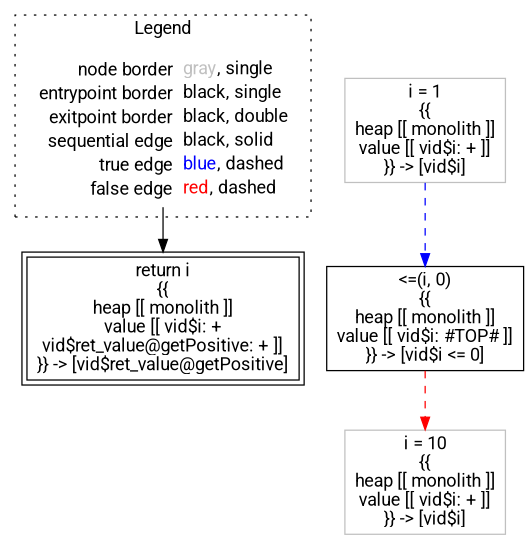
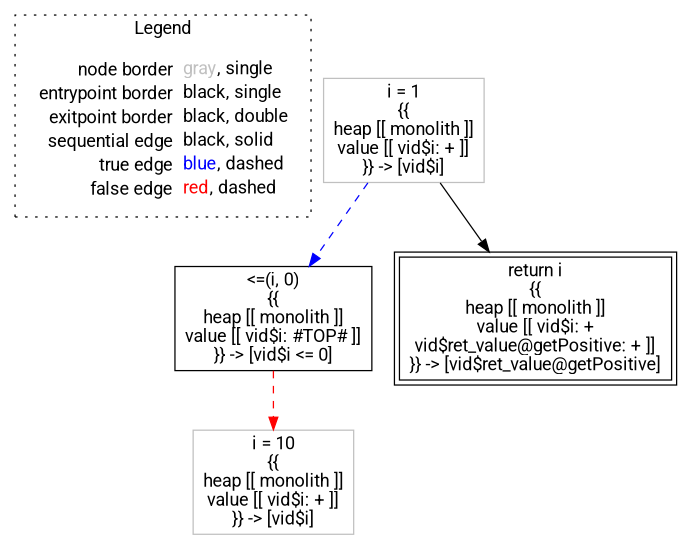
edge "node border" -> "return i": now "i = 1" -> "return i"
